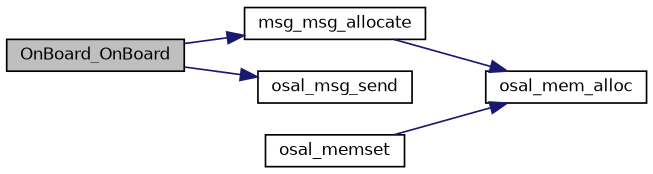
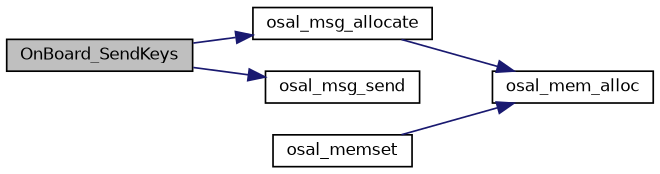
node "msg_msg_allocate": label "msg_msg_allocate" -> "osal_msg_allocate"
node "OnBoard_OnBoard": label "OnBoard_OnBoard" -> "OnBoard_SendKeys"
